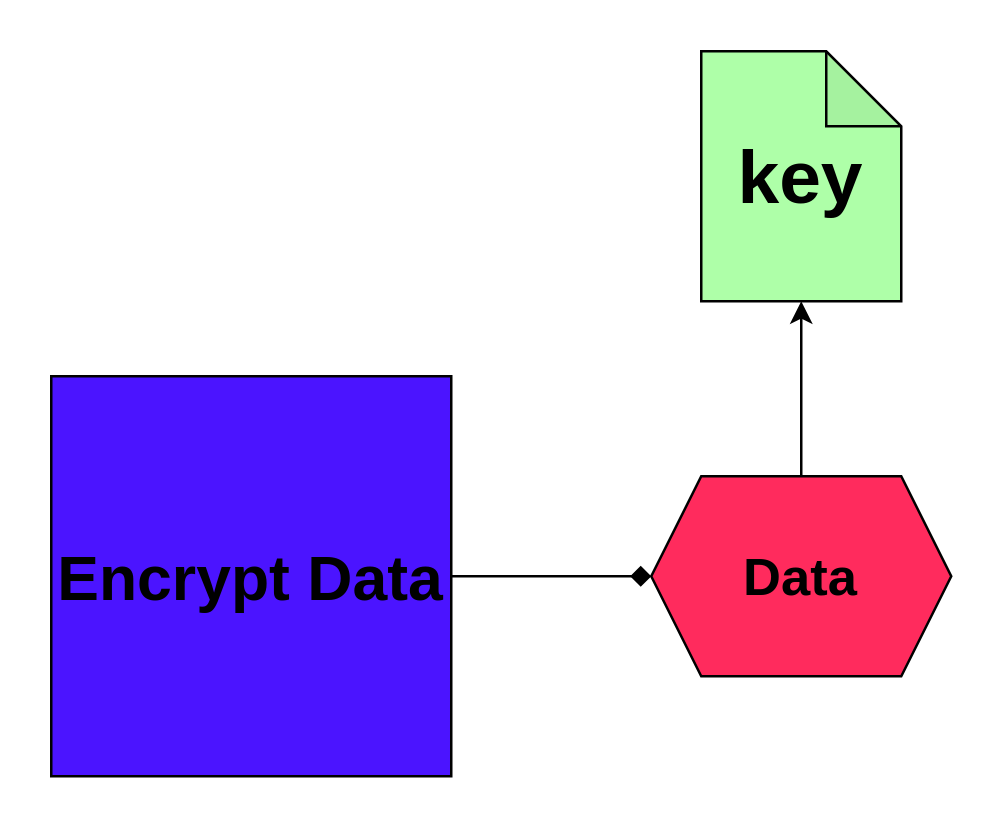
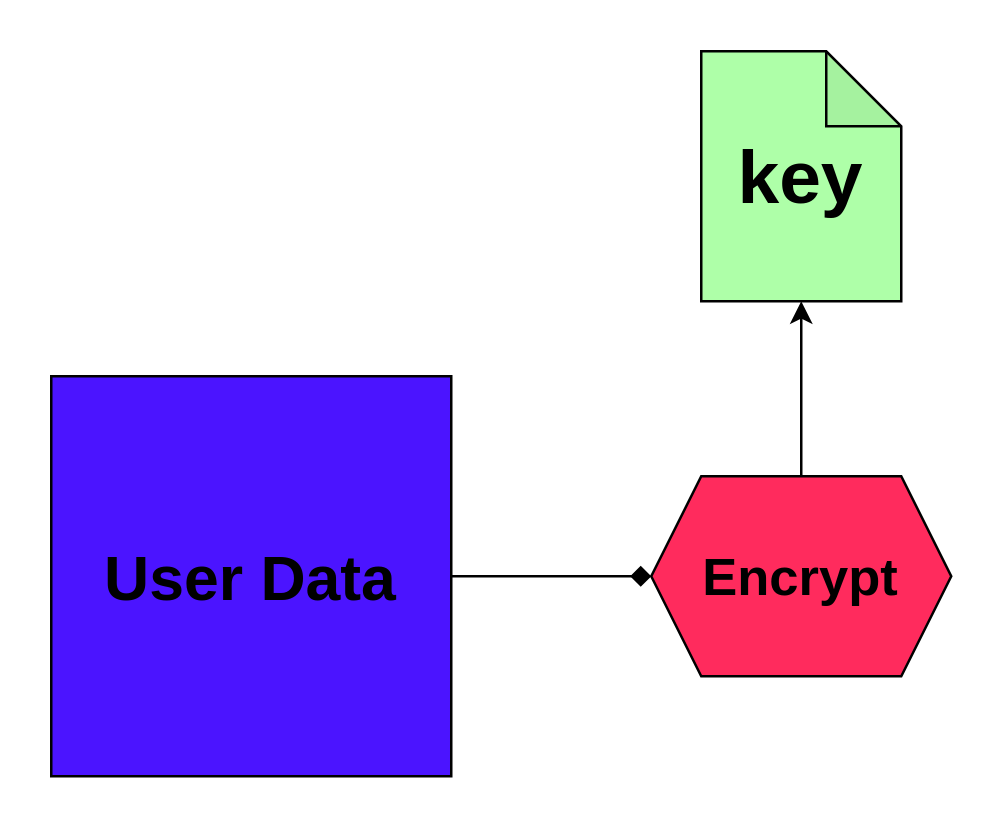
node "Encrypt Data": label "Encrypt Data" -> "User Data"
node "Data": label "Data" -> "Encrypt"
